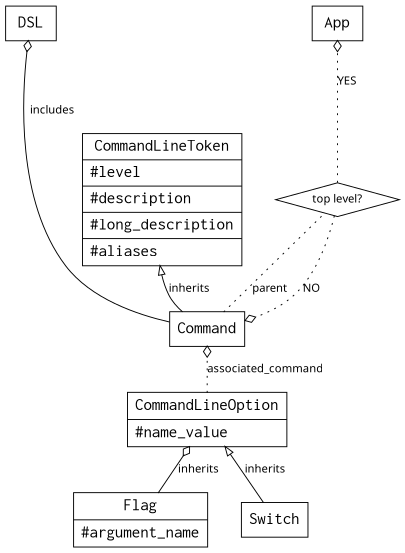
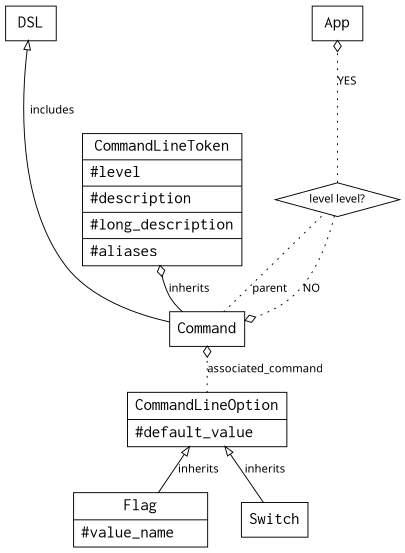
node "top level?": label "top level?" -> "level level?"
edge "Command" -> "DSL": arrowhead odiamond -> oarrow
edge "Command" -> "CommandLineToken": arrowhead oarrow -> odiamond
node "CommandLineOption": text "#name_value" -> "#default_value"
edge "Flag" -> "CommandLineOption": arrowhead odiamond -> oarrow
node "Flag": text "#argument_name" -> "#value_name"
